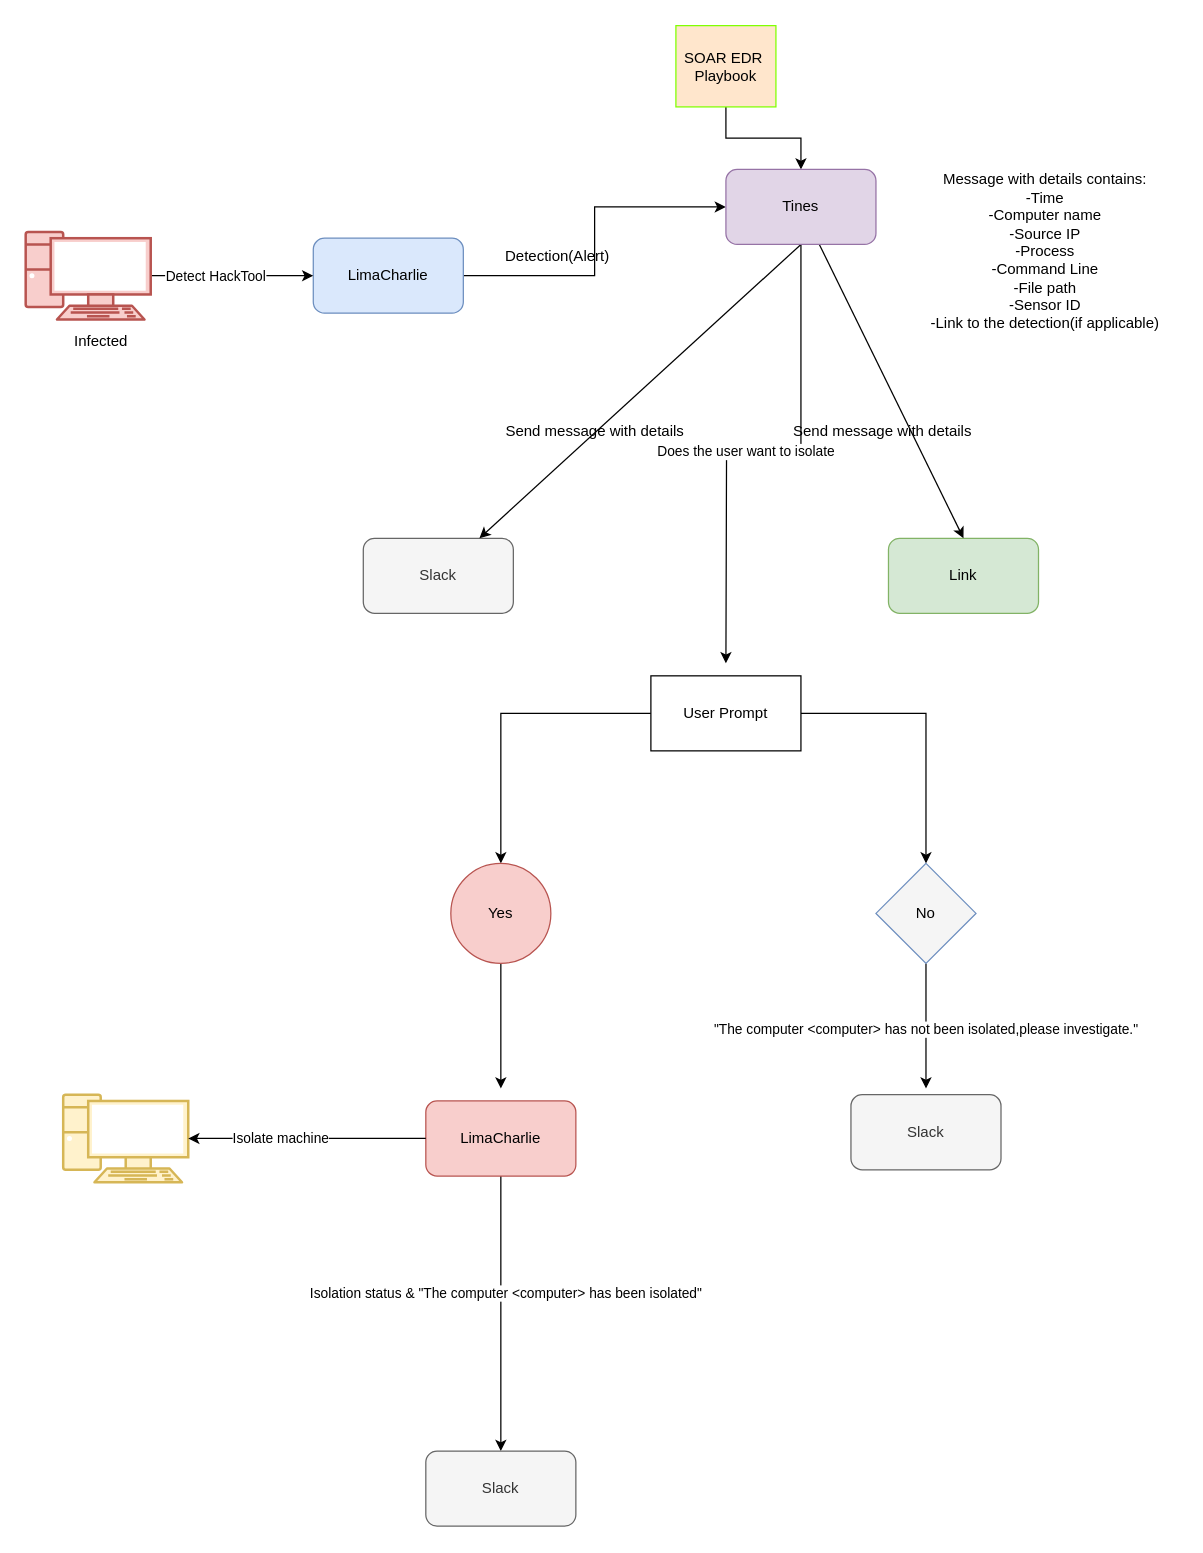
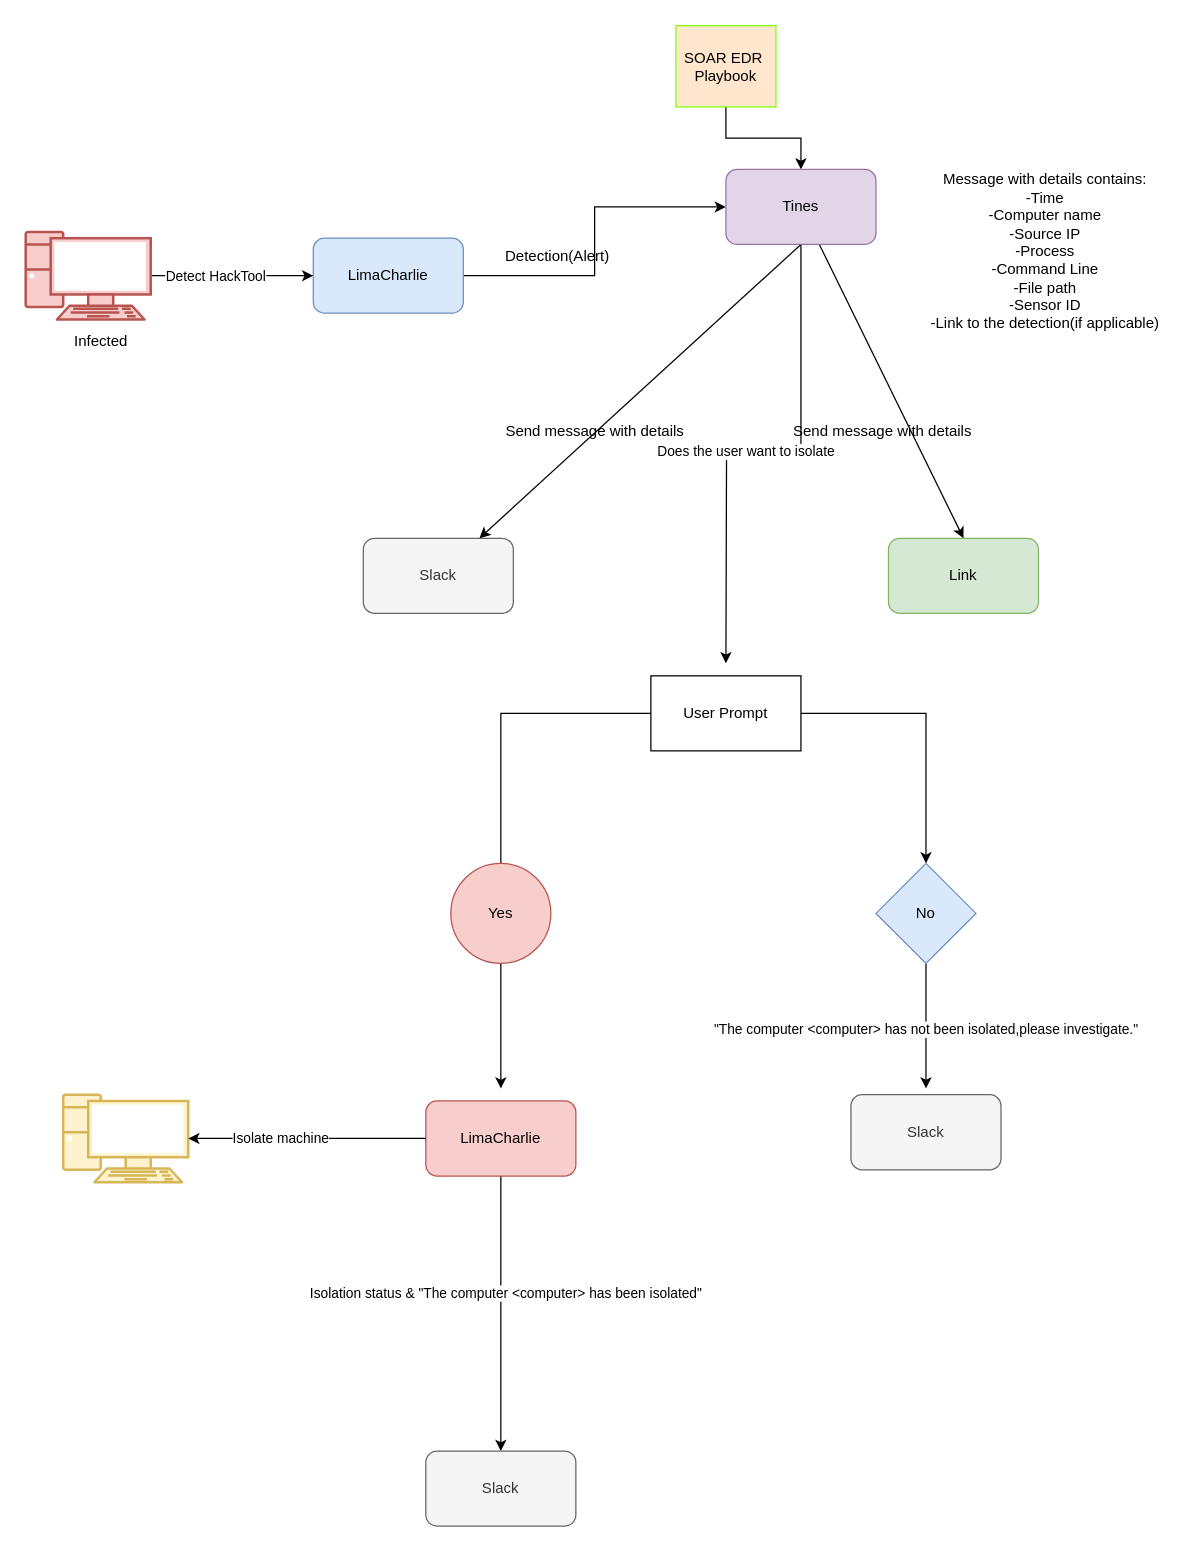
edge "User Prompt" -> "Yes": arrowhead classic -> none
node "No": fillcolor #f5f5f5 -> #dae8fc
